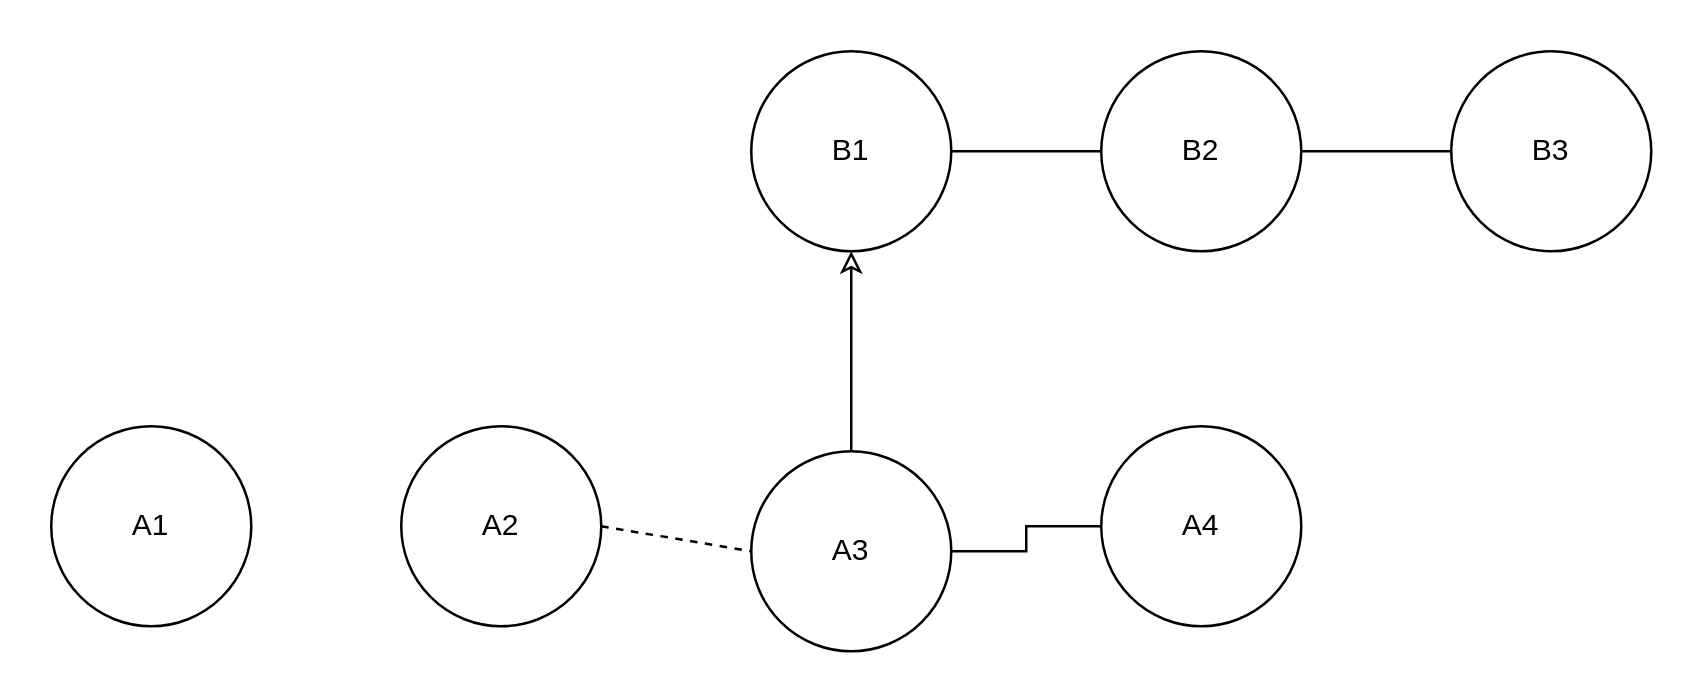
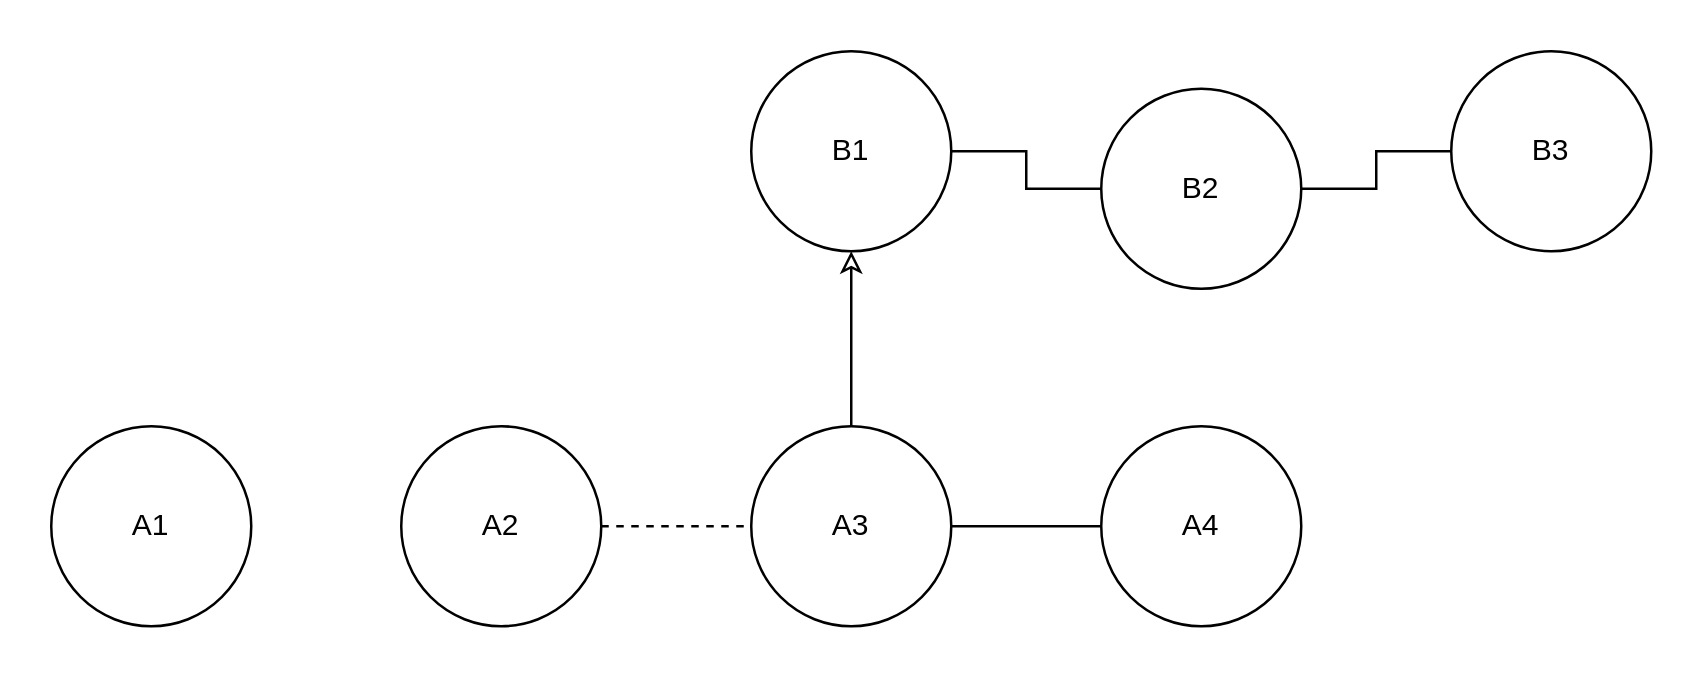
node "B2": moved (1201, 151) -> (1201, 189)
node "A3": moved (851, 551) -> (851, 526)
